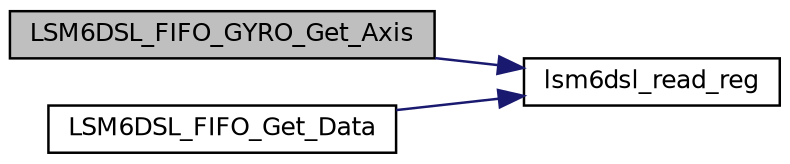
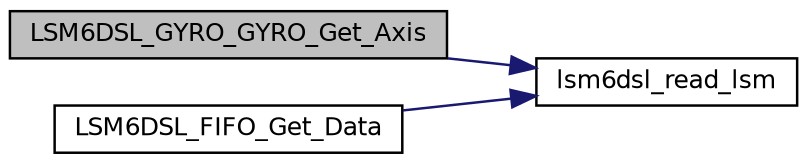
node "LSM6DSL_FIFO_GYRO_Get_Axis": label "LSM6DSL_FIFO_GYRO_Get_Axis" -> "LSM6DSL_GYRO_GYRO_Get_Axis"
node "lsm6dsl_read_reg": label "lsm6dsl_read_reg" -> "lsm6dsl_read_lsm"
